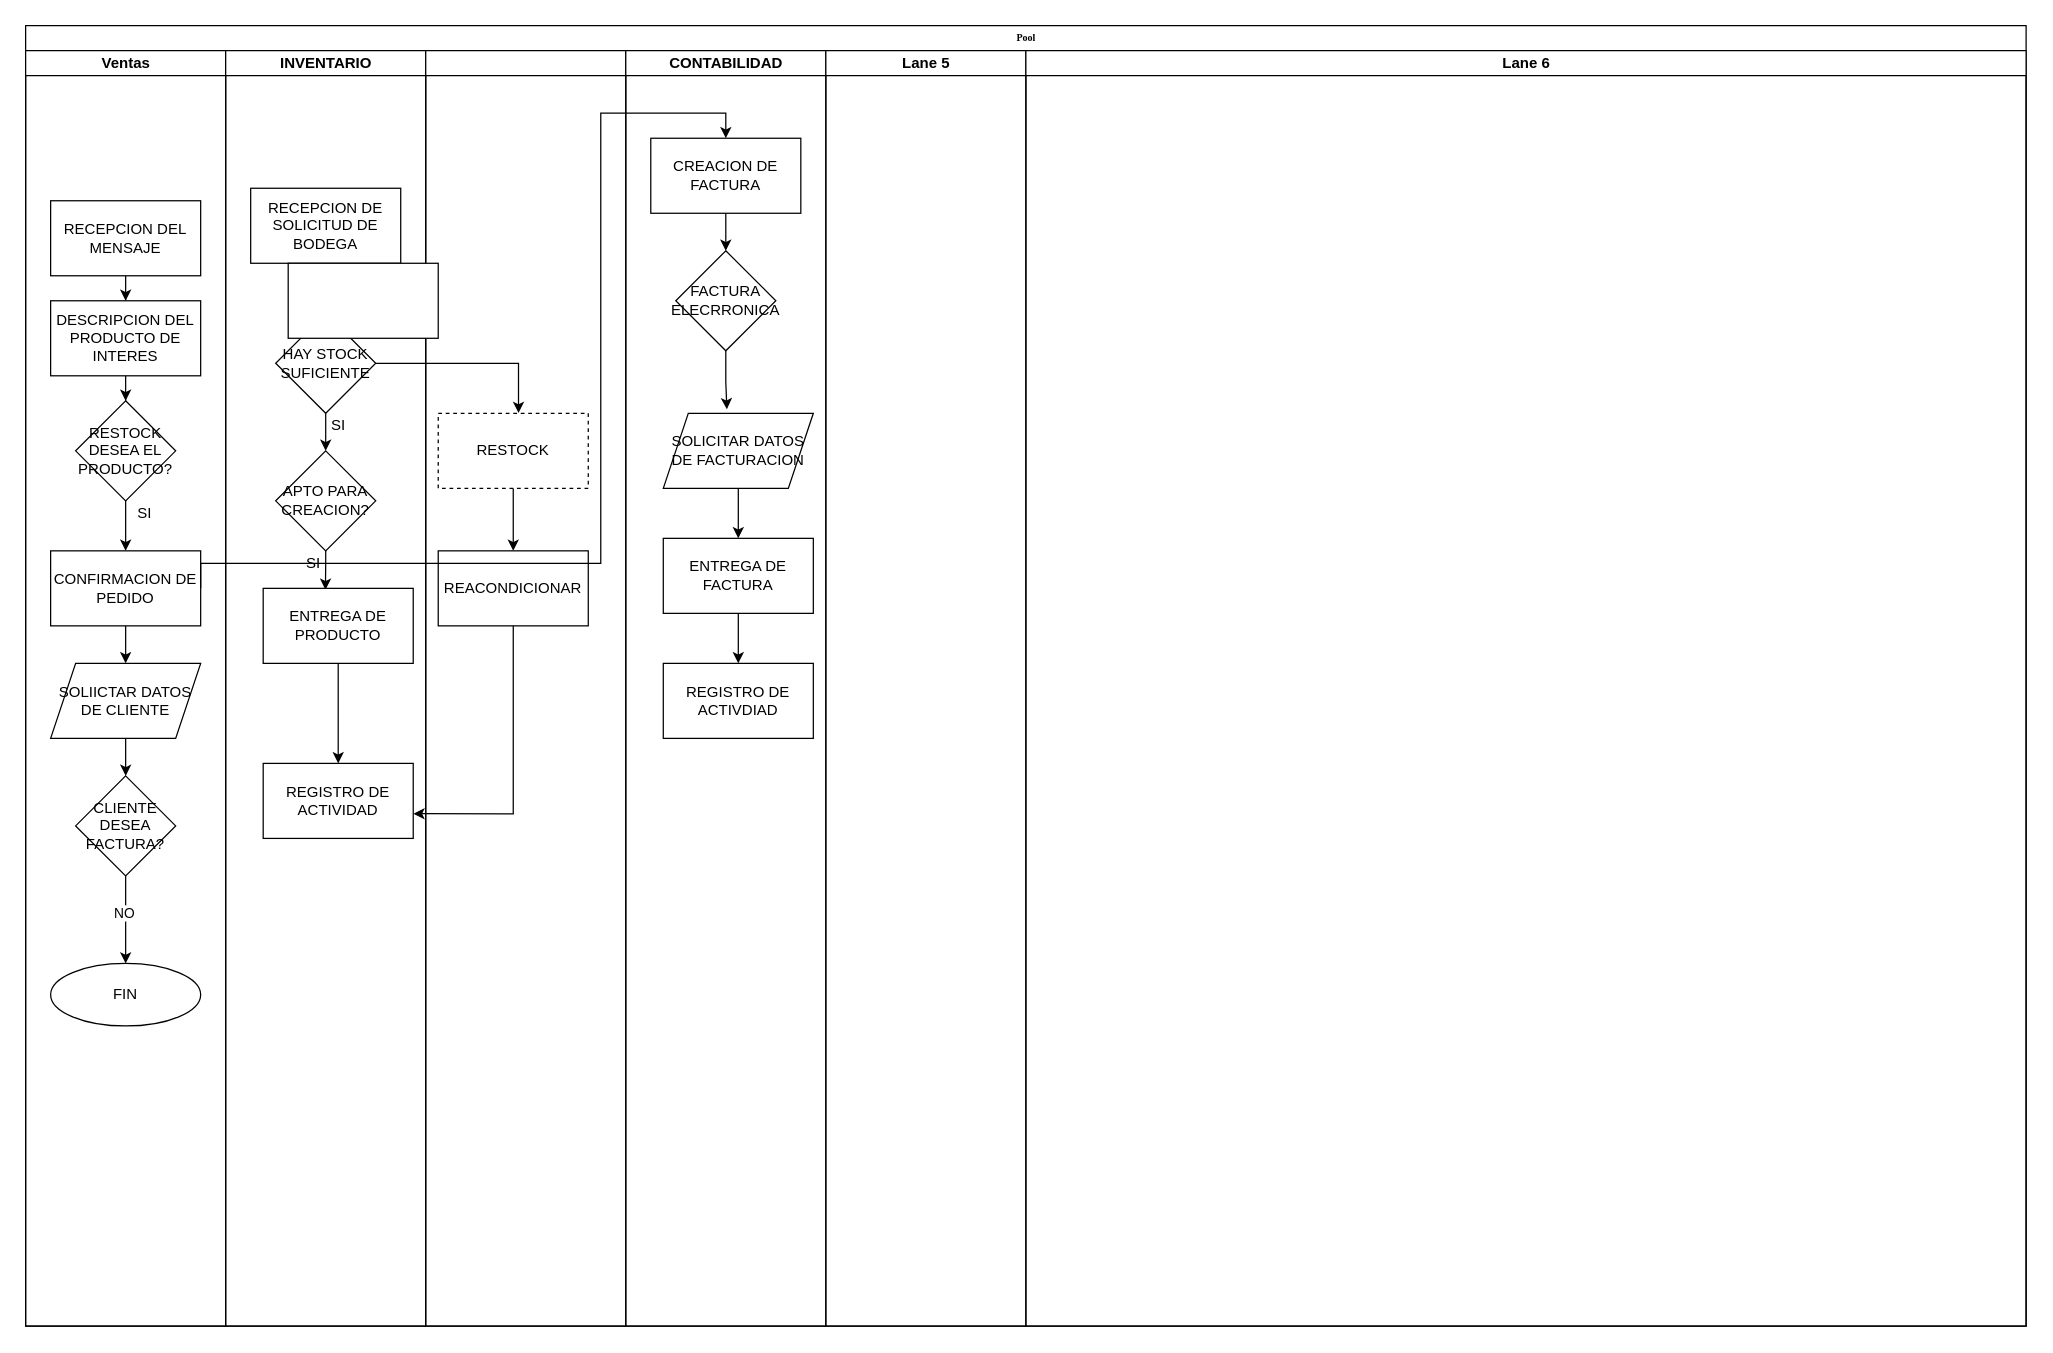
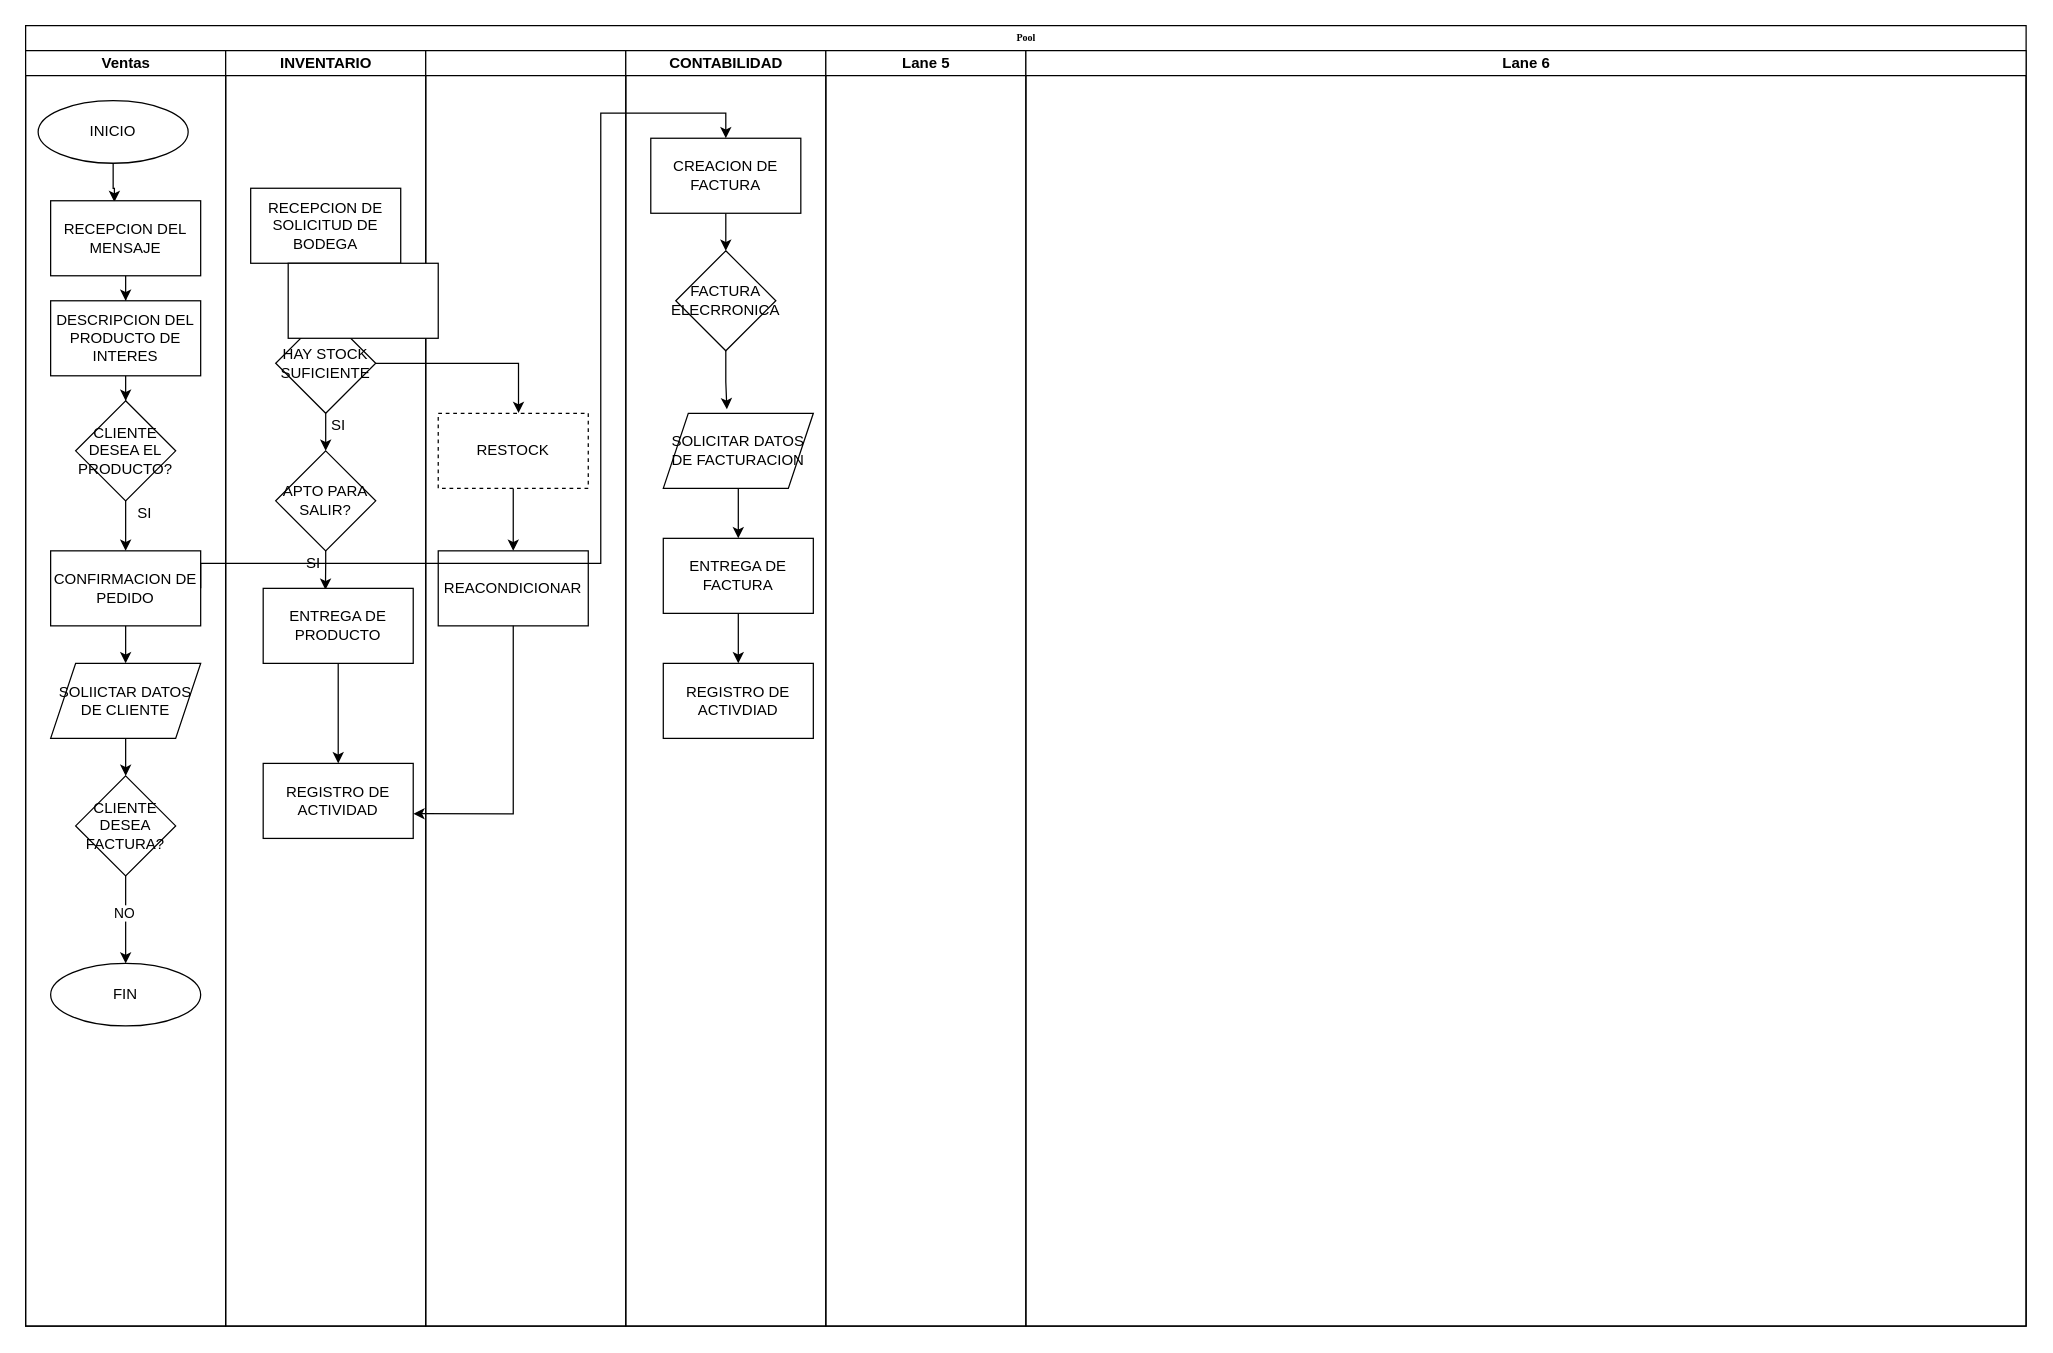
node "INICIO": added
edge "INICIO" -> "RECEPCION DEL MENSAJE": added
node "RESTOCK DESEA EL PRODUCTO?": label "RESTOCK DESEA EL PRODUCTO?" -> "CLIENTE DESEA EL PRODUCTO?"
node "APTO PARA CREACION?": label "APTO PARA CREACION?" -> "APTO PARA SALIR?"
